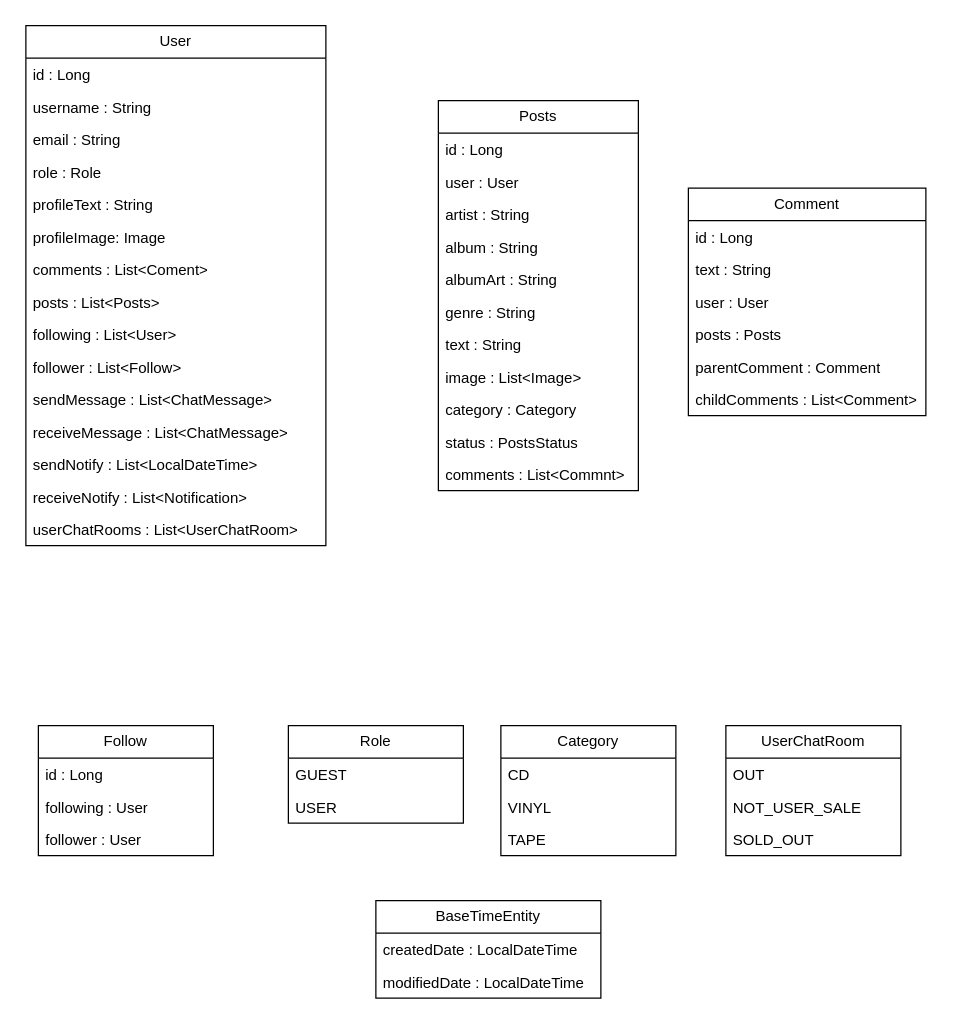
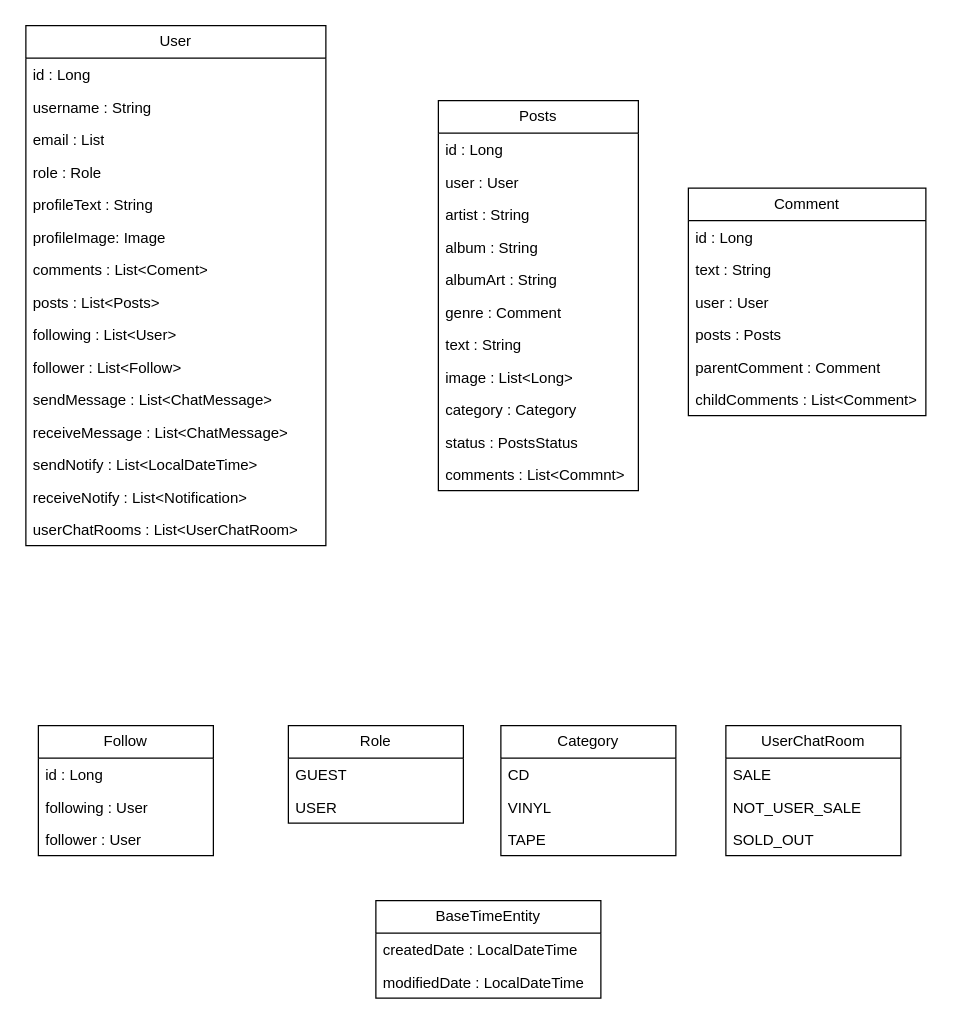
node "email : String": label "email : String" -> "email : List"
node "genre : String": label "genre : String" -> "genre : Comment"
node "image : List<Image>": label "image : List<Image>" -> "image : List<Long>"
node "OUT": label "OUT" -> "SALE"
